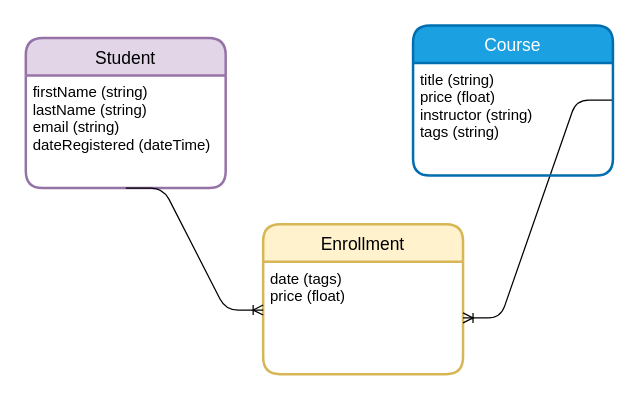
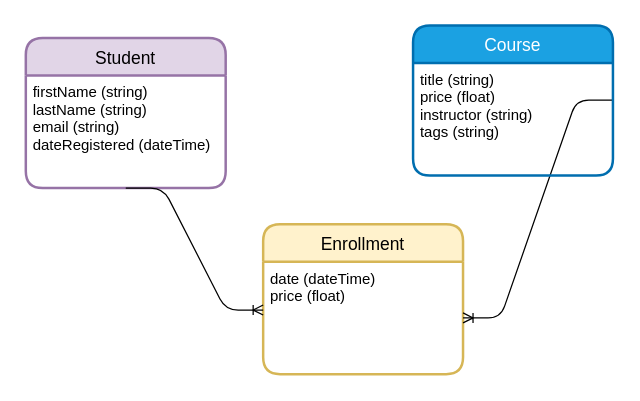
node "date (tags) price (float)": label "date (tags) price (float)" -> "date (dateTime) price (float)"
